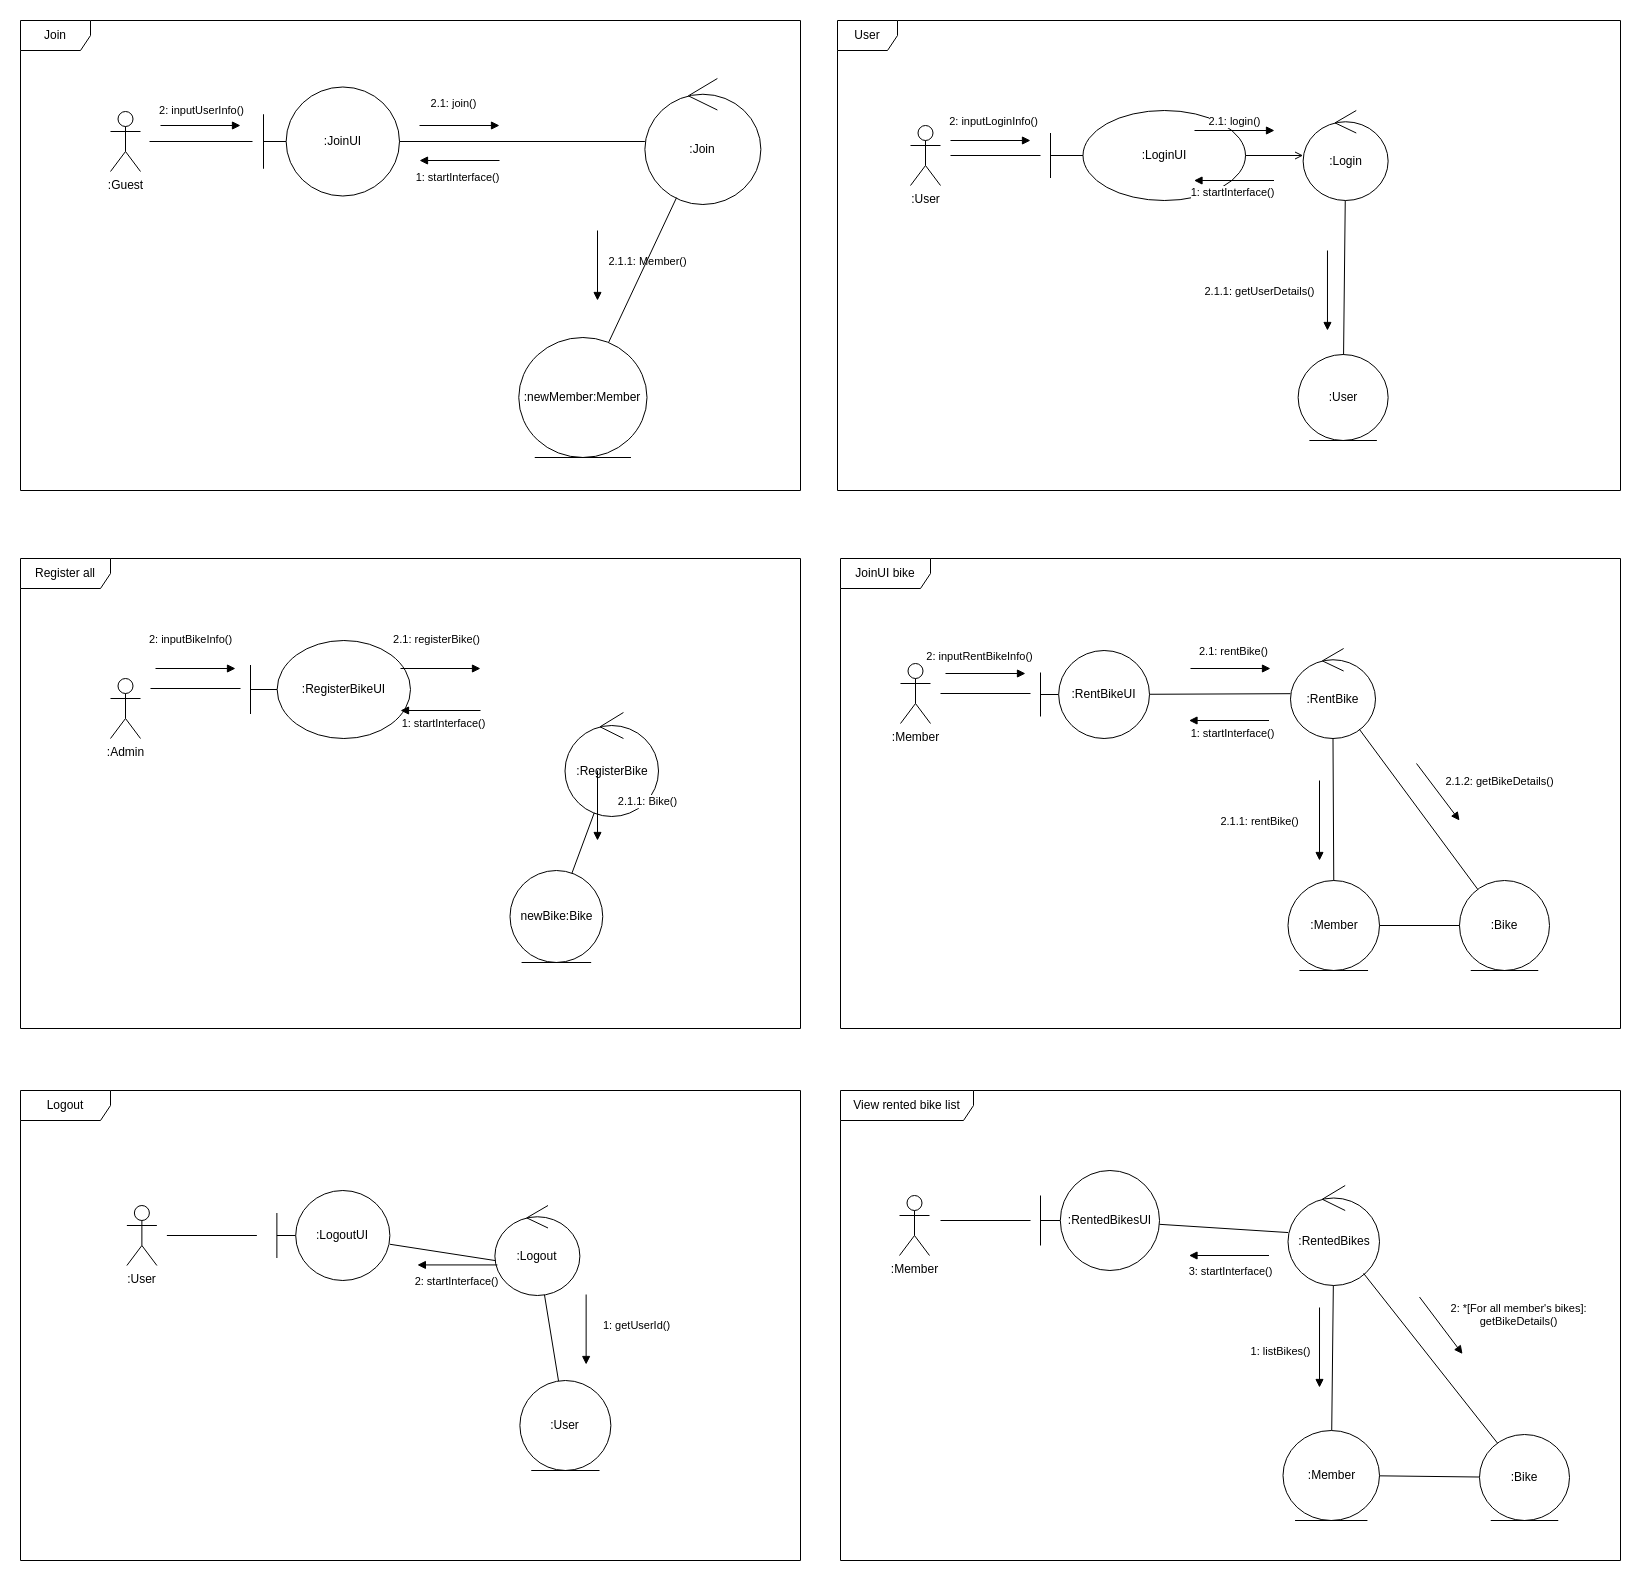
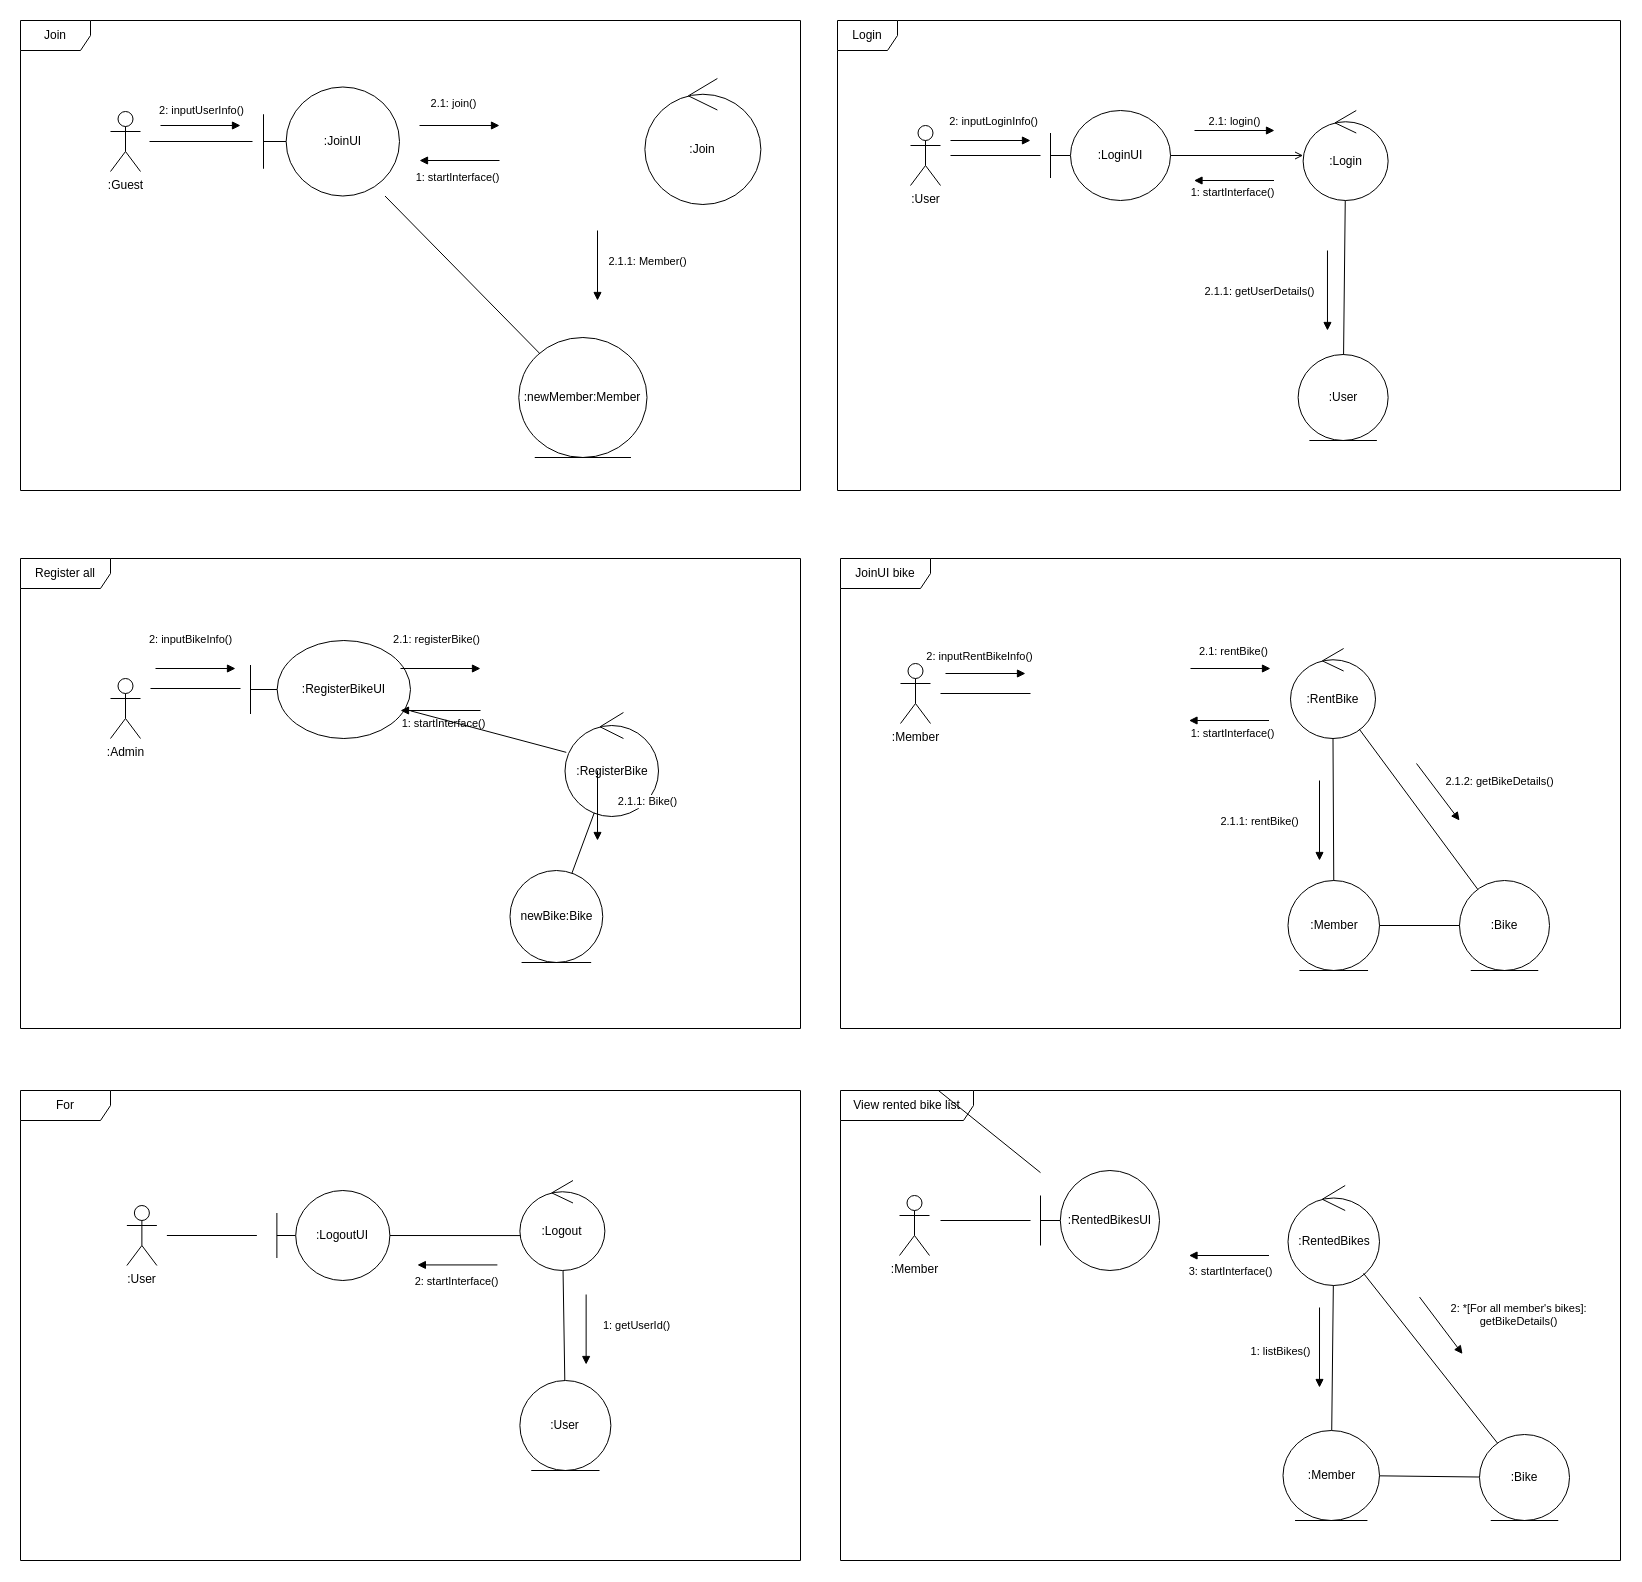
node "User": label "User" -> "Login"
edge ":JoinUI" -- ":Join": removed
node ":LoginUI": size 195x90 -> 120x90
edge ":Join" -- ":newMember:Member": now ":JoinUI" -- ":newMember:Member"
edge ":RentBike" -- ":RentBikeUI": removed
node ":RentBikeUI": removed
edge ":RegisterBikeUI" -- ":RegisterBike": added
node "Logout": label "Logout" -> "For"
edge ":RentedBikesUI" -- ":RentedBikes": now ":RentedBikesUI" -- "View rented bike list"
node ":Logout": moved (537, 1251) -> (562, 1226)
